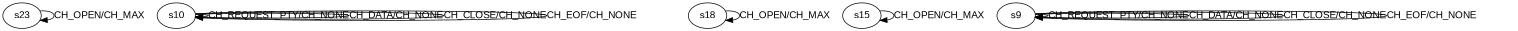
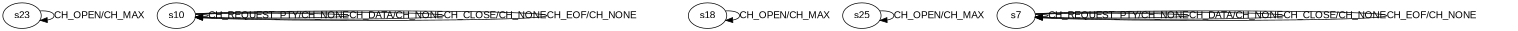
node "s15": label "s15" -> "s25"
node "s9": label "s9" -> "s7"
